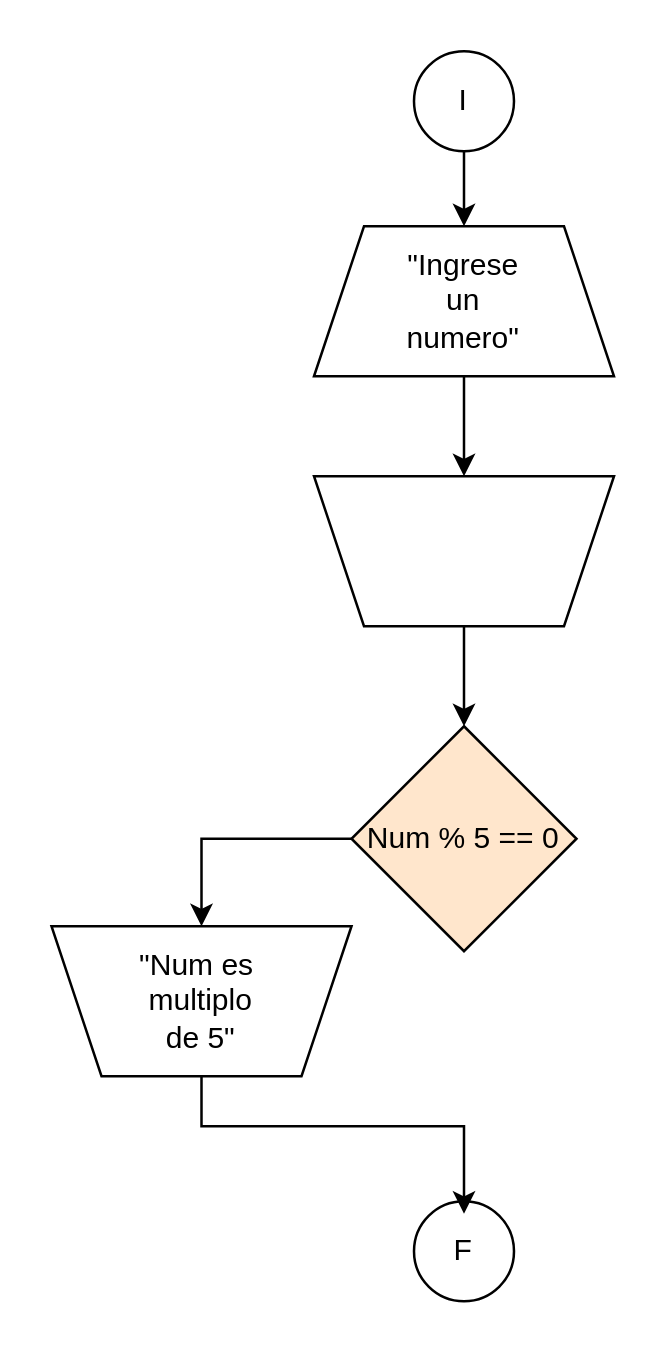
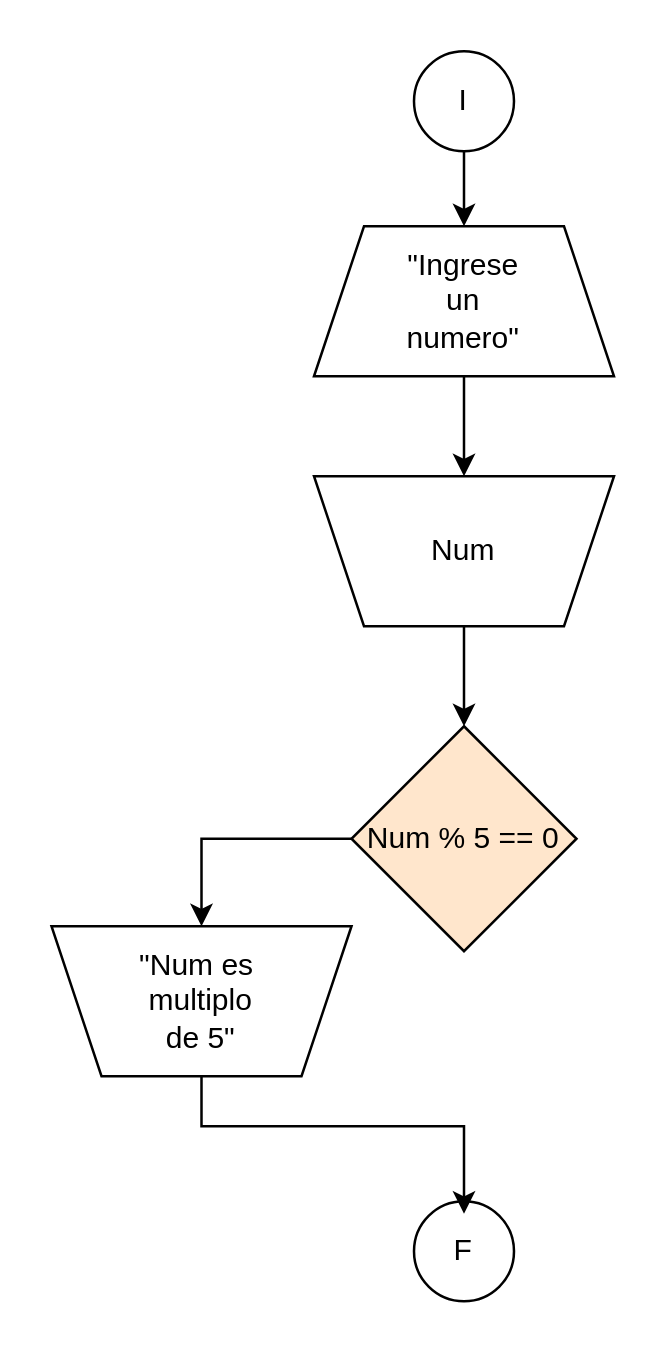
node "Num": added
